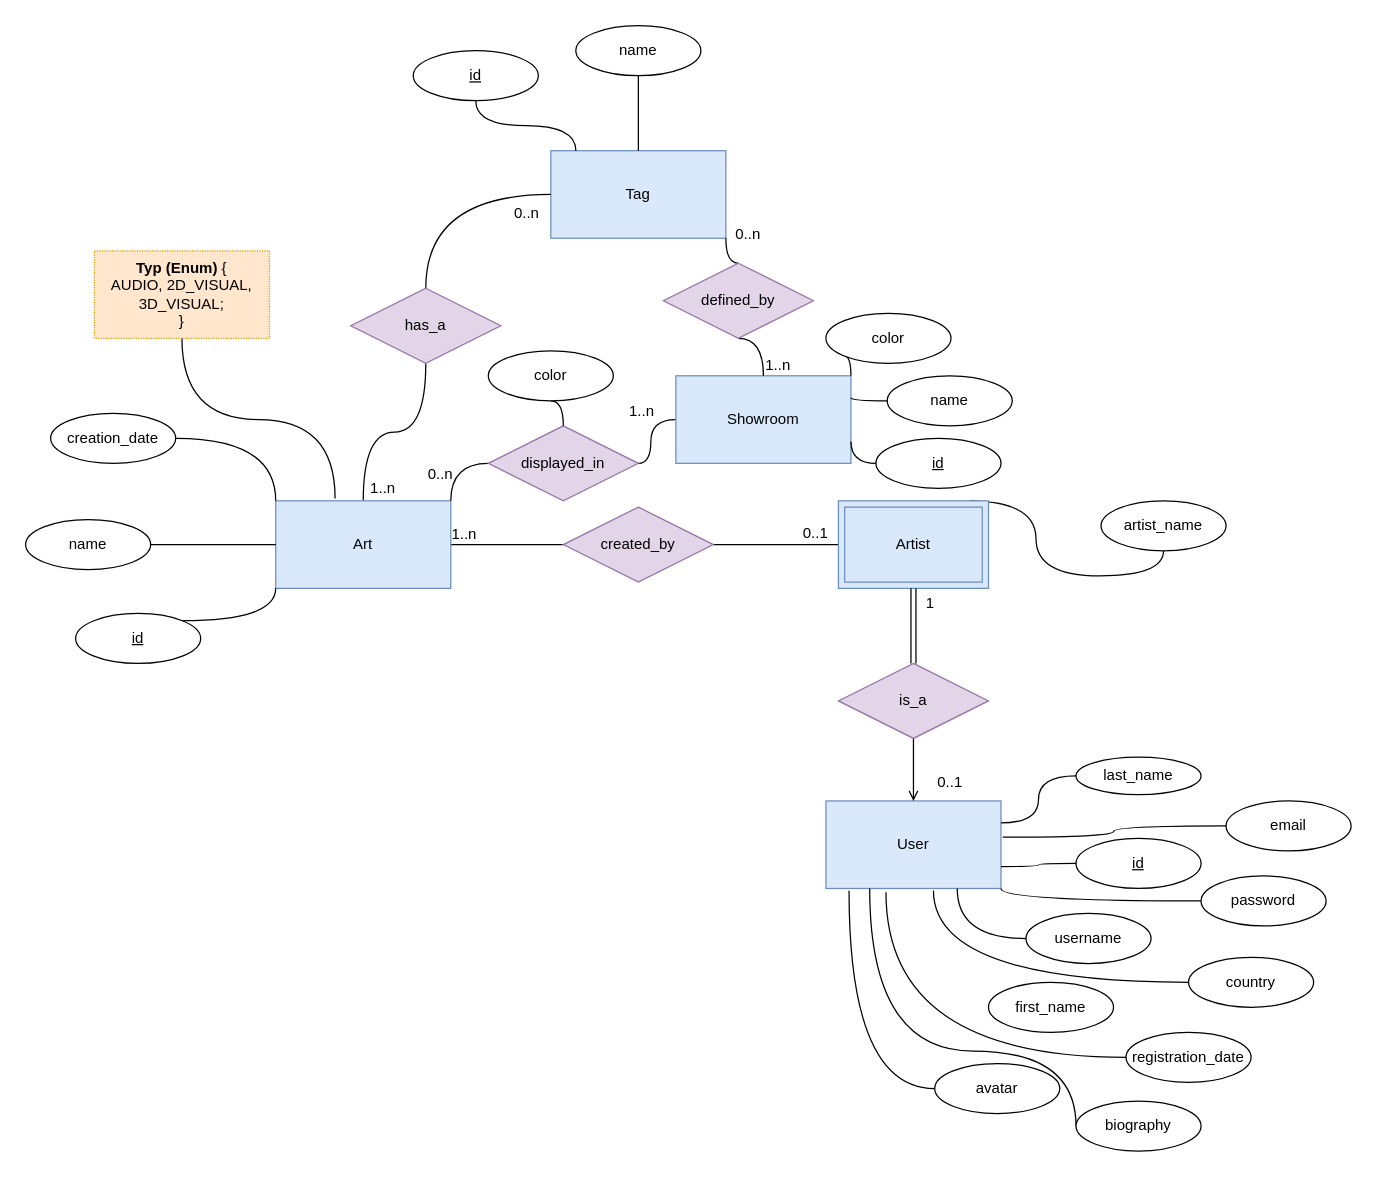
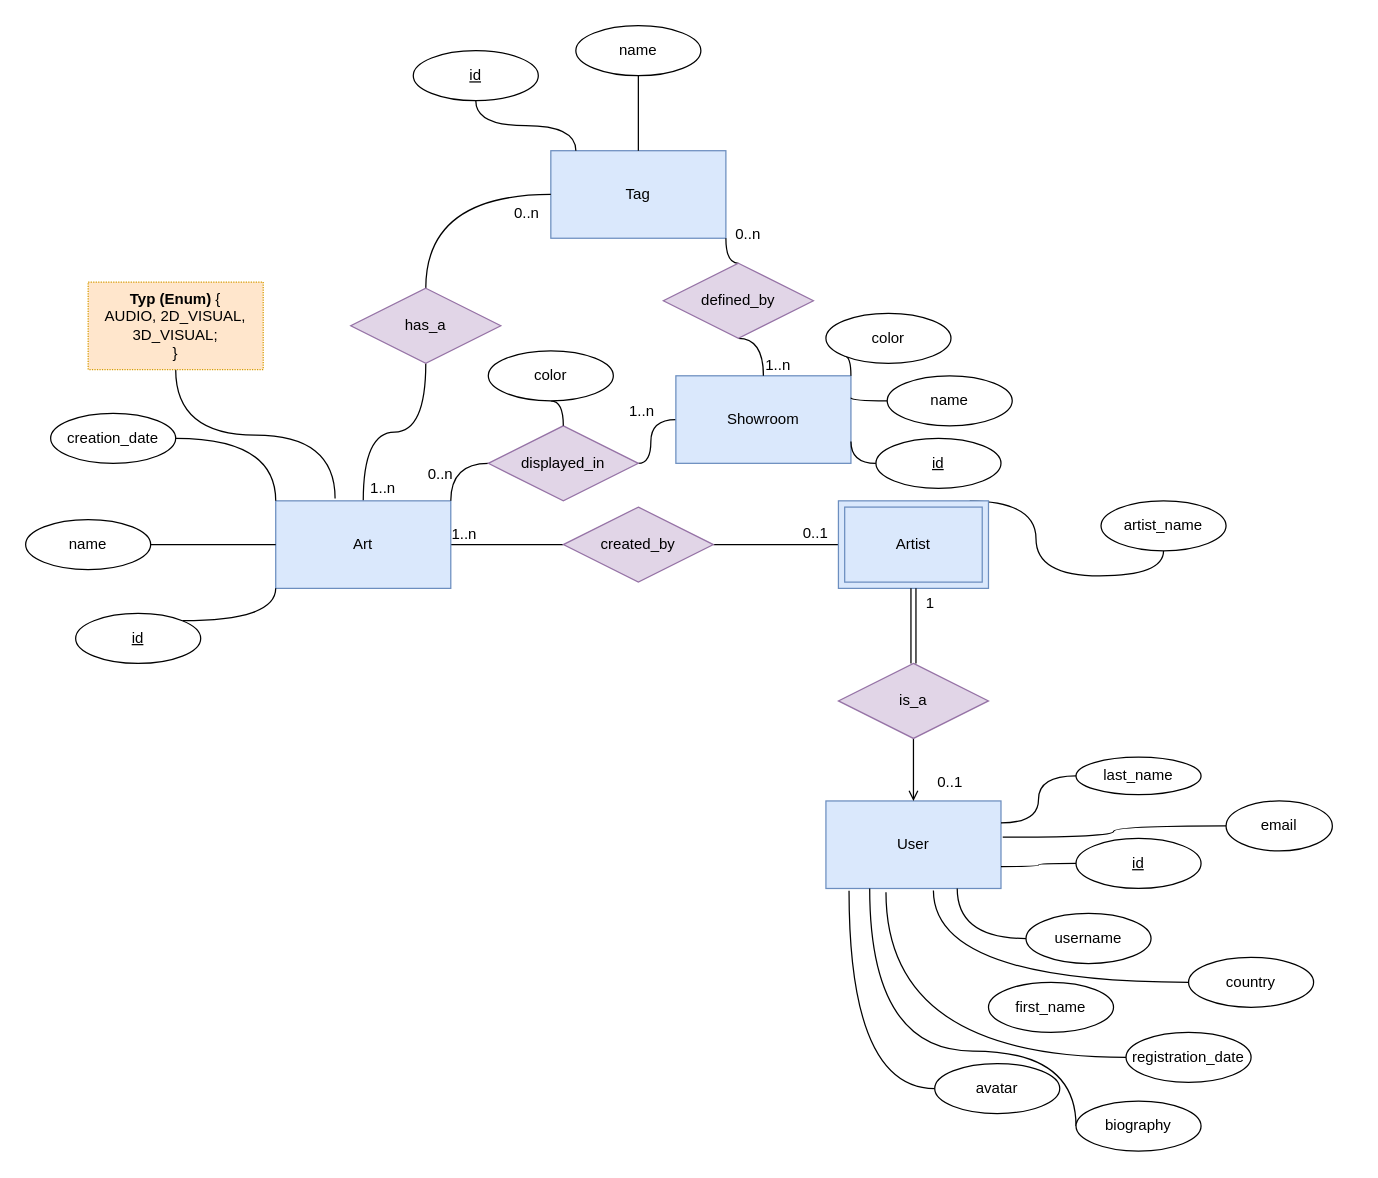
node "Typ (Enum) { AUDIO, 2D_VISUAL, 3D_VISUAL; }": moved (182, 294) -> (176, 326)
node "email": size 125x50 -> 106x50
edge "User" -- "password": removed
node "password": removed
